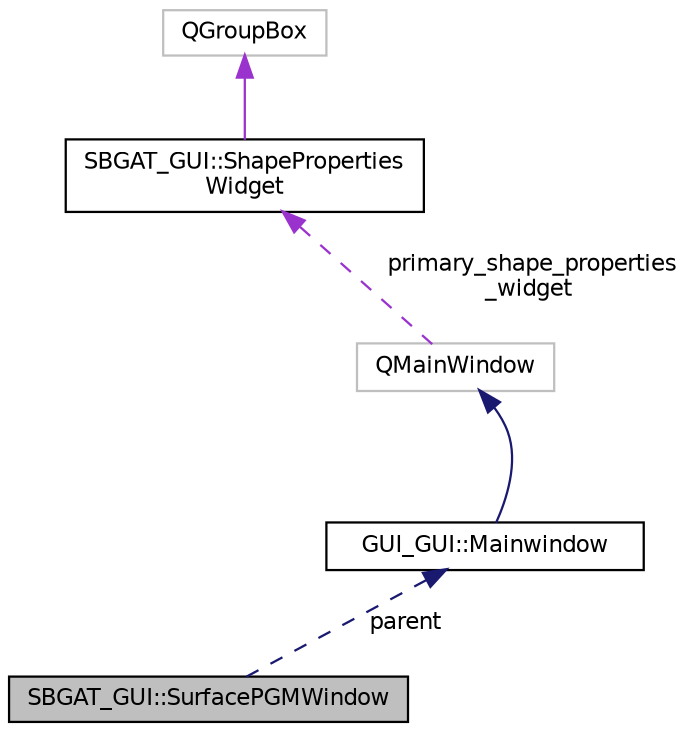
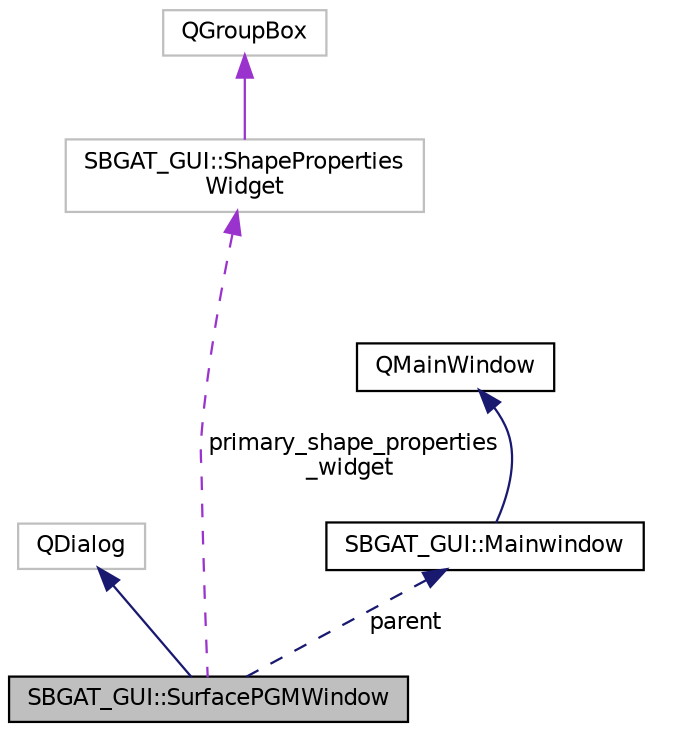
node "SBGAT_GUI::ShapeProperties Widget": color black -> grey75
edge "QMainWindow" -> "SBGAT_GUI::ShapeProperties Widget": now "SBGAT_GUI::SurfacePGMWindow" -> "SBGAT_GUI::ShapeProperties Widget"
node "QMainWindow": color grey75 -> black
node "QDialog": added
node "GUI_GUI::Mainwindow": label "GUI_GUI::Mainwindow" -> "SBGAT_GUI::Mainwindow"
